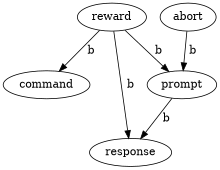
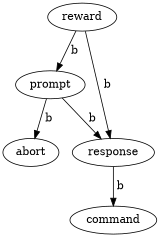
edge "abort" -> "prompt": reversed
edge "reward" -> "command": now "response" -> "command"
